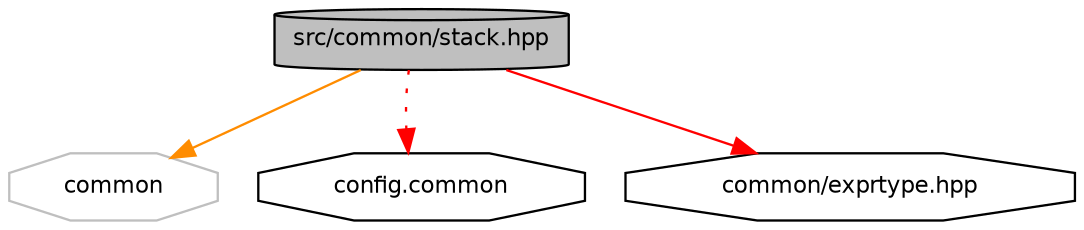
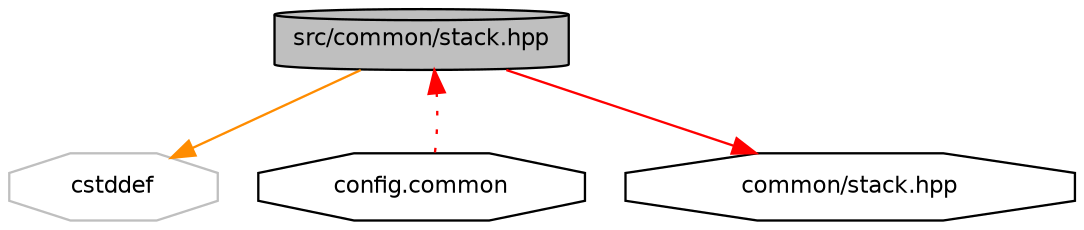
edge "src/common/stack.hpp" -> "config.common": reversed
node "common": label "common" -> "cstddef"
node "common/exprtype.hpp": label "common/exprtype.hpp" -> "common/stack.hpp"
